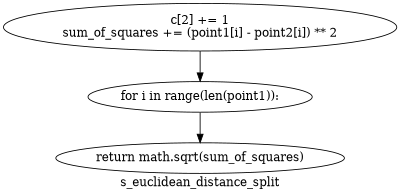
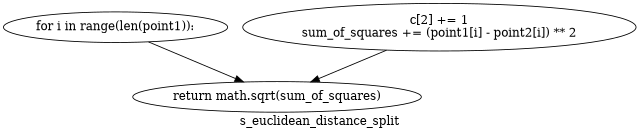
edge "c[2] += 1 sum_of_squares += (point1[i] - point2[i]) ** 2" -> "for i in range(len(point1)):": now "c[2] += 1 sum_of_squares += (point1[i] - point2[i]) ** 2" -> "return math.sqrt(sum_of_squares)"
